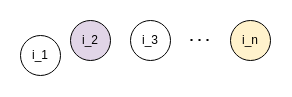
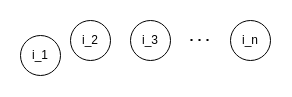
node "i_2": fillcolor #e1d5e7 -> #ffffff
node "i_n": fillcolor #fff2cc -> #ffffff
